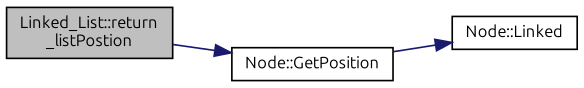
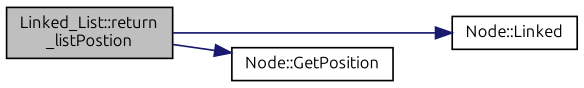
edge "Node::GetPosition" -> "Node::Linked": now "Linked_List::return _listPostion" -> "Node::Linked"
